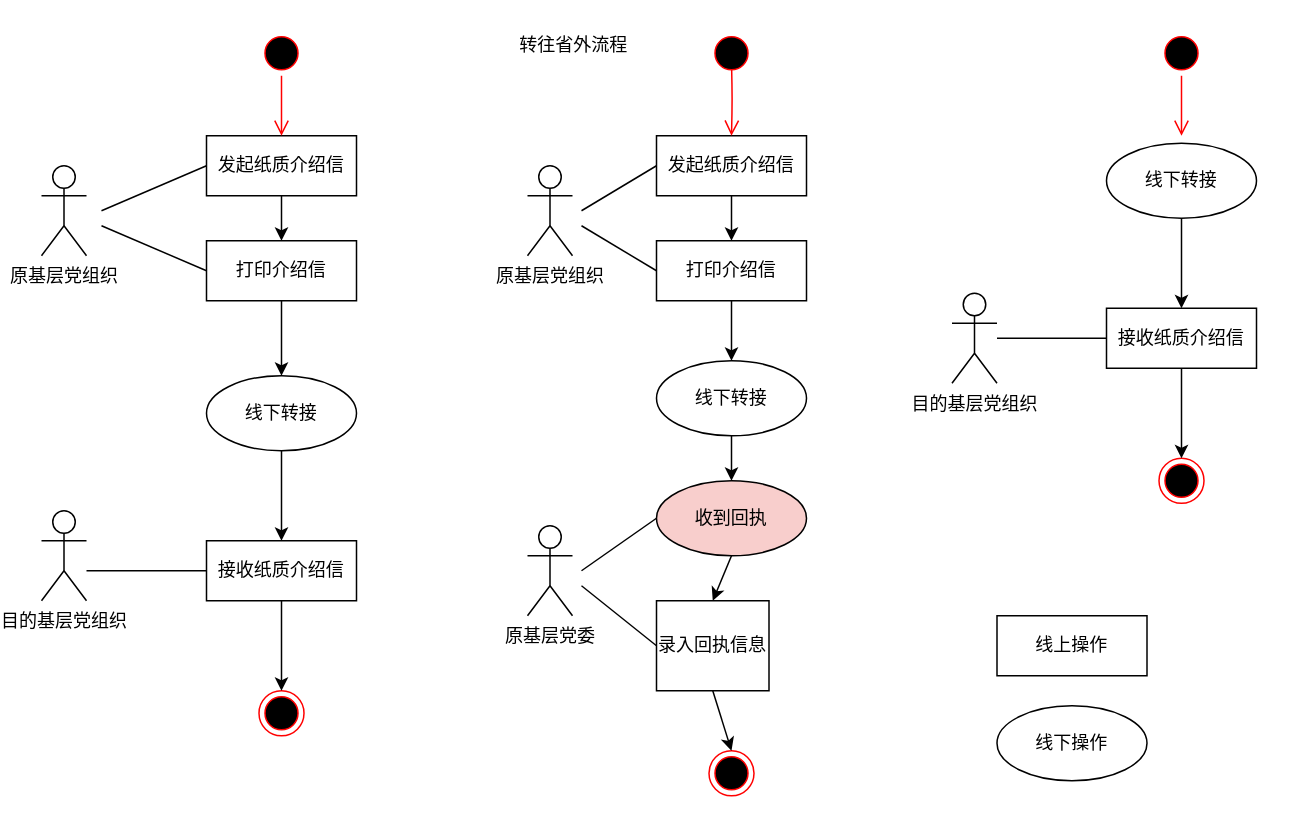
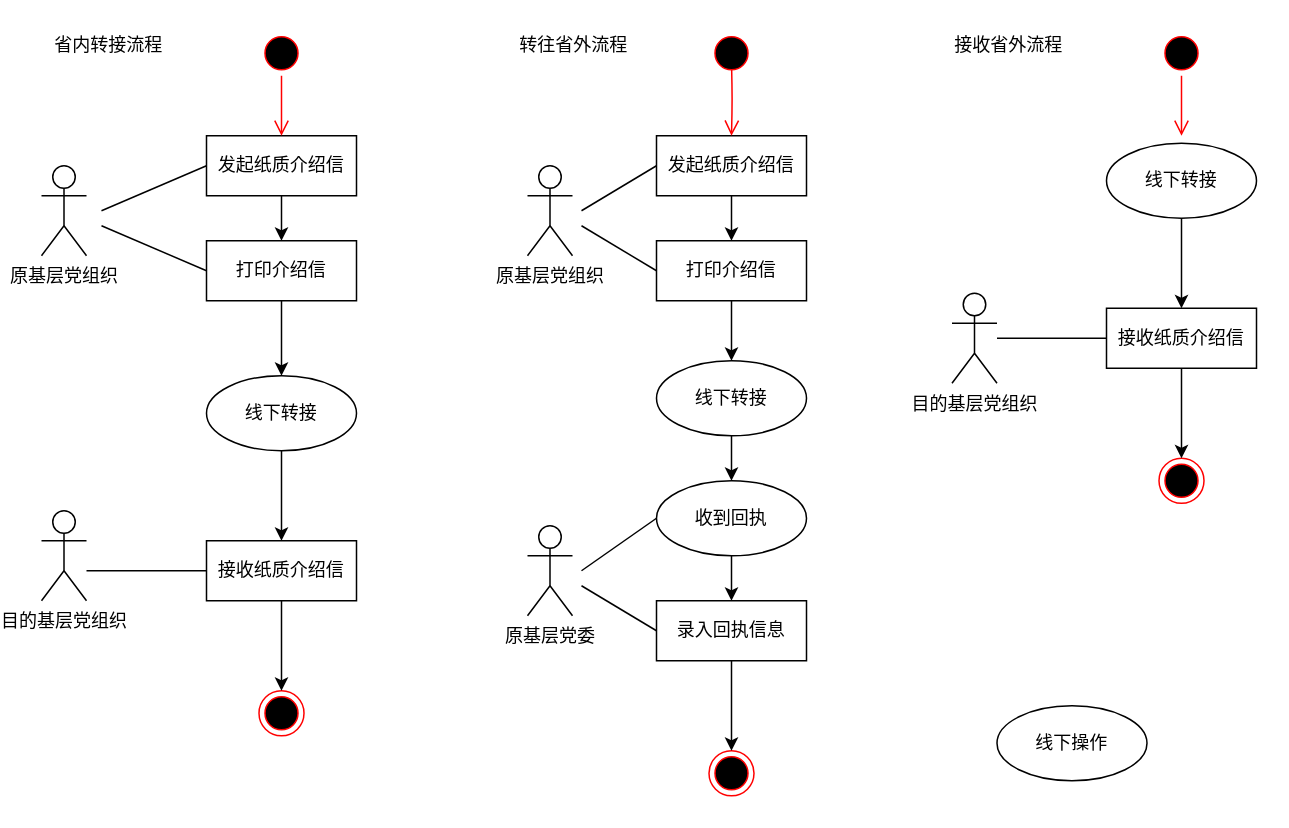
node "省内转接流程": added
node "接收省外流程": added
node "收到回执": fillcolor #f8cecc -> #ffffff
node "录入回执信息": size 113x90 -> 150x60
node "线上操作": removed
